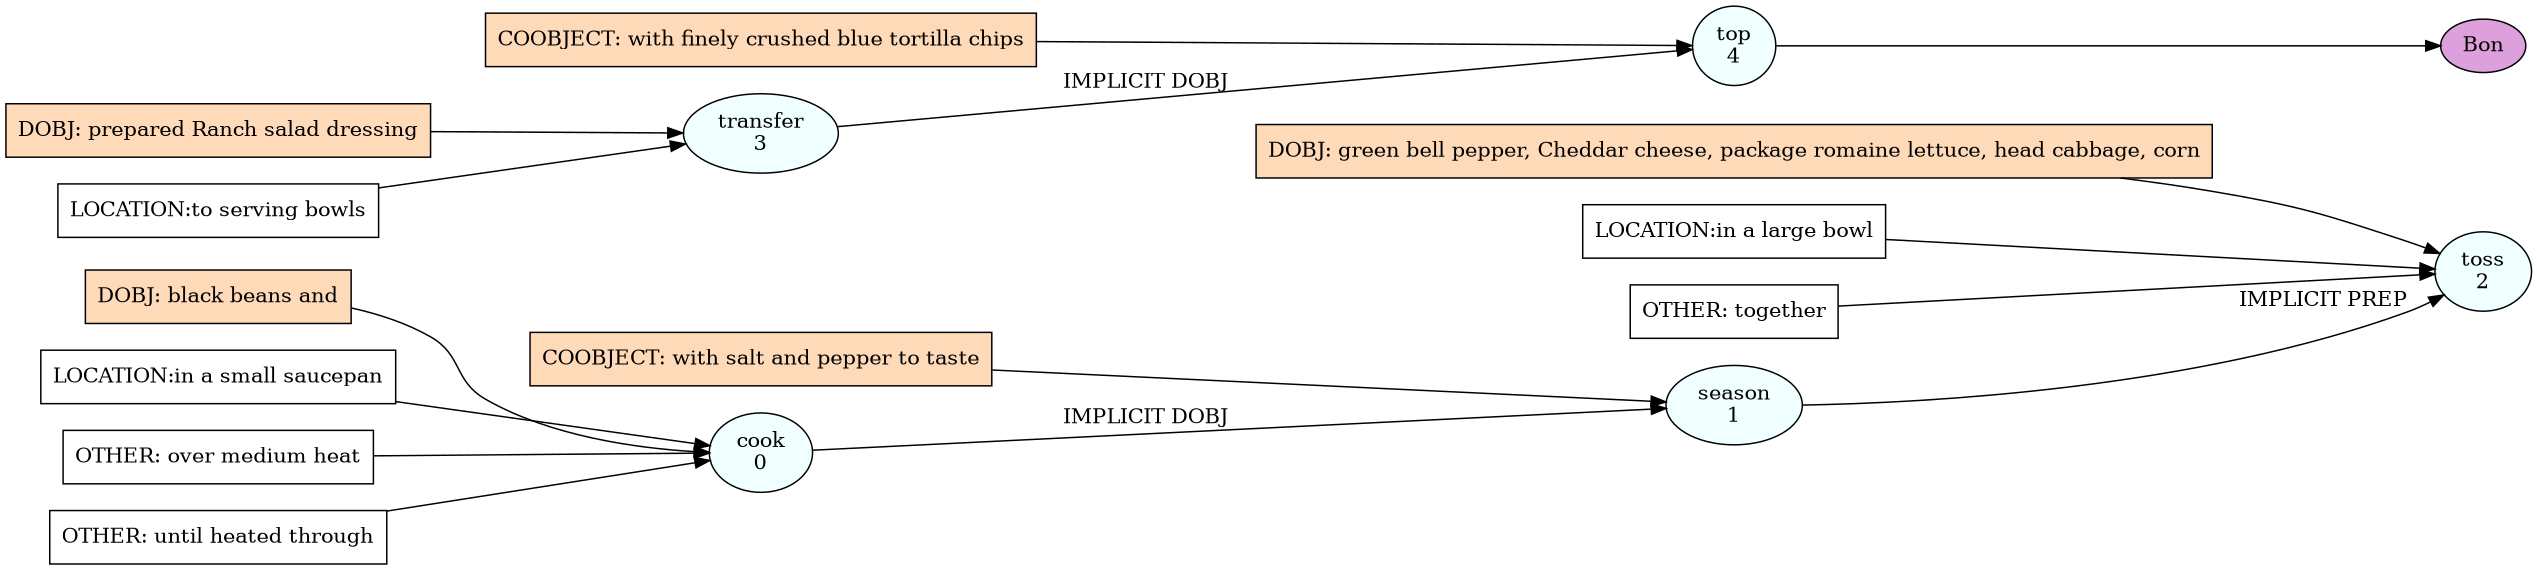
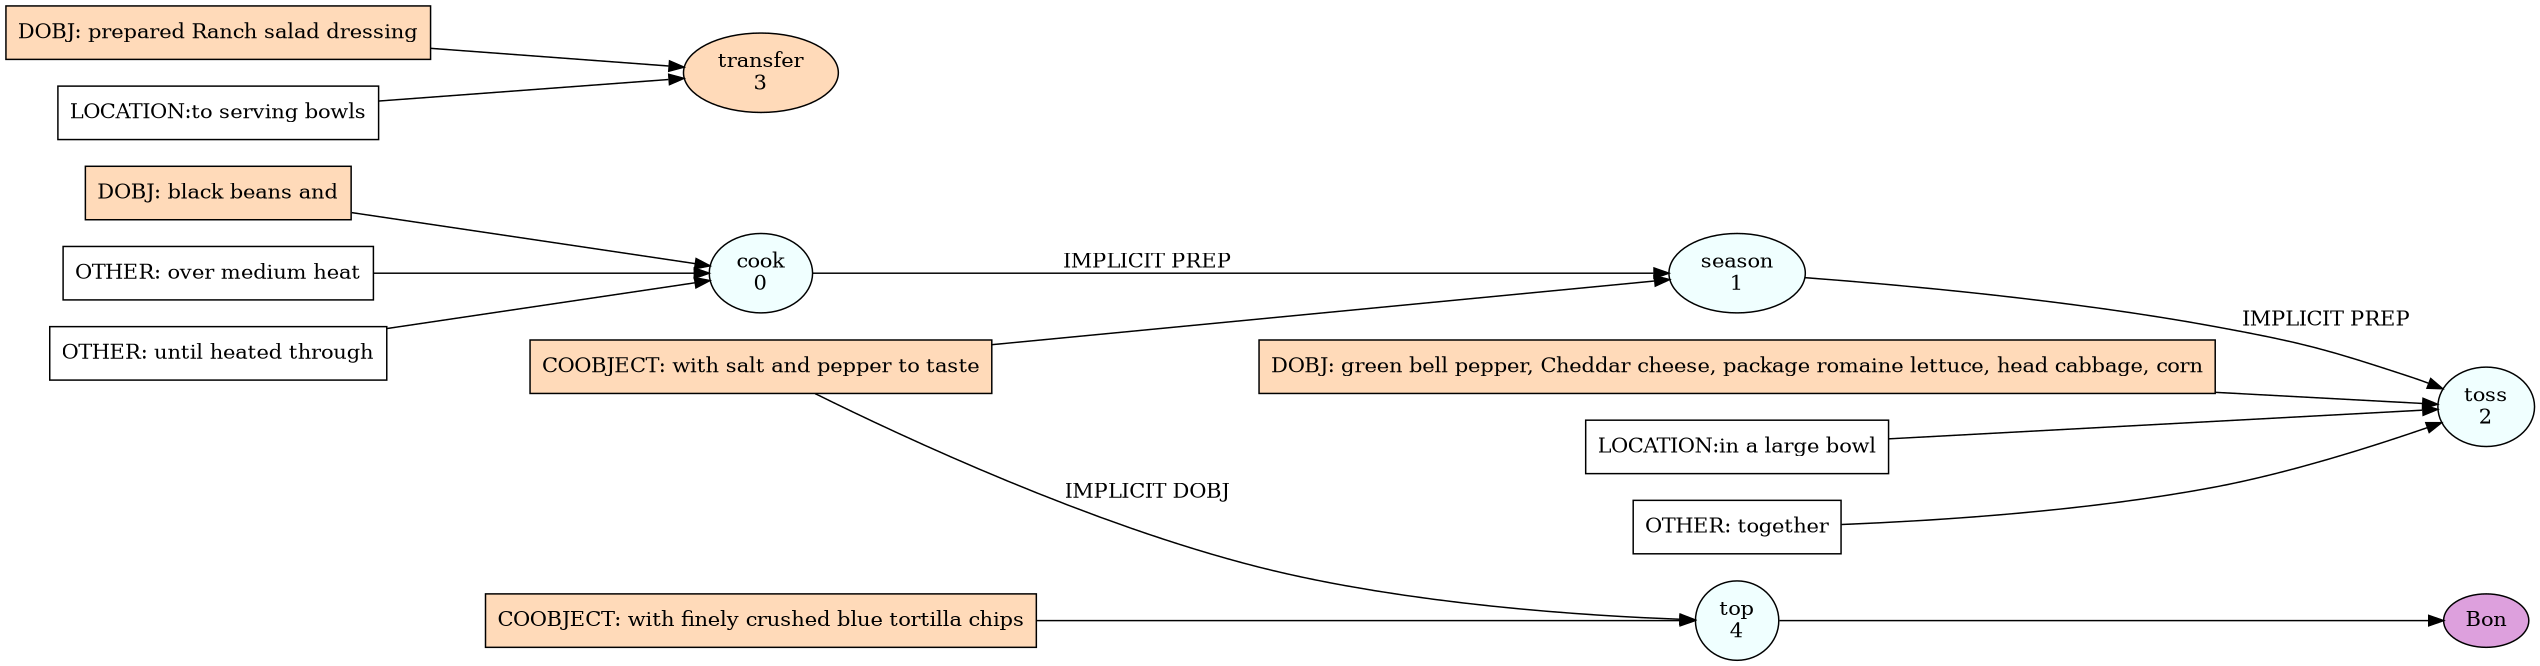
edge "transfer 3" -> "top 4": now "COOBJECT: with salt and pepper to taste" -> "top 4"
node "transfer 3": fillcolor azure -> peachpuff
node "LOCATION:in a small saucepan": removed
edge "cook 0" -> "season 1": label "IMPLICIT DOBJ" -> "IMPLICIT PREP"
